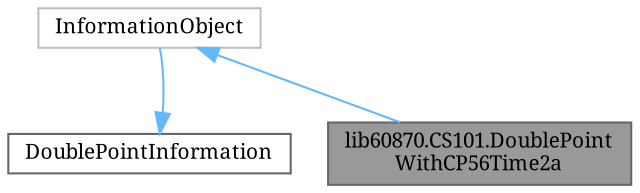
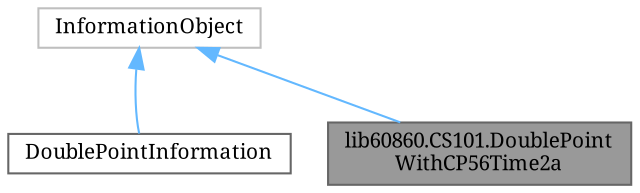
edge "InformationObject" -> "DoublePointInformation": reversed
node "lib60870.CS101.DoublePoint WithCP56Time2a": label "lib60870.CS101.DoublePoint WithCP56Time2a" -> "lib60860.CS101.DoublePoint WithCP56Time2a"
